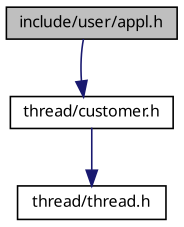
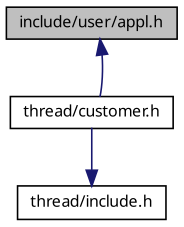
edge "include/user/appl.h" -> "thread/customer.h": reversed
node "thread/thread.h": label "thread/thread.h" -> "thread/include.h"
